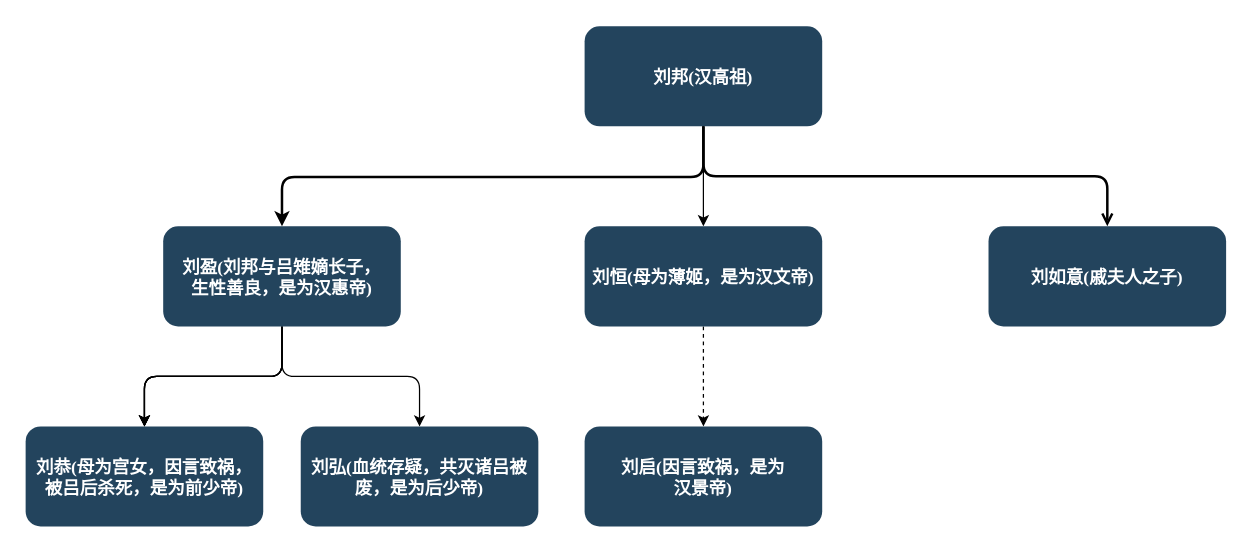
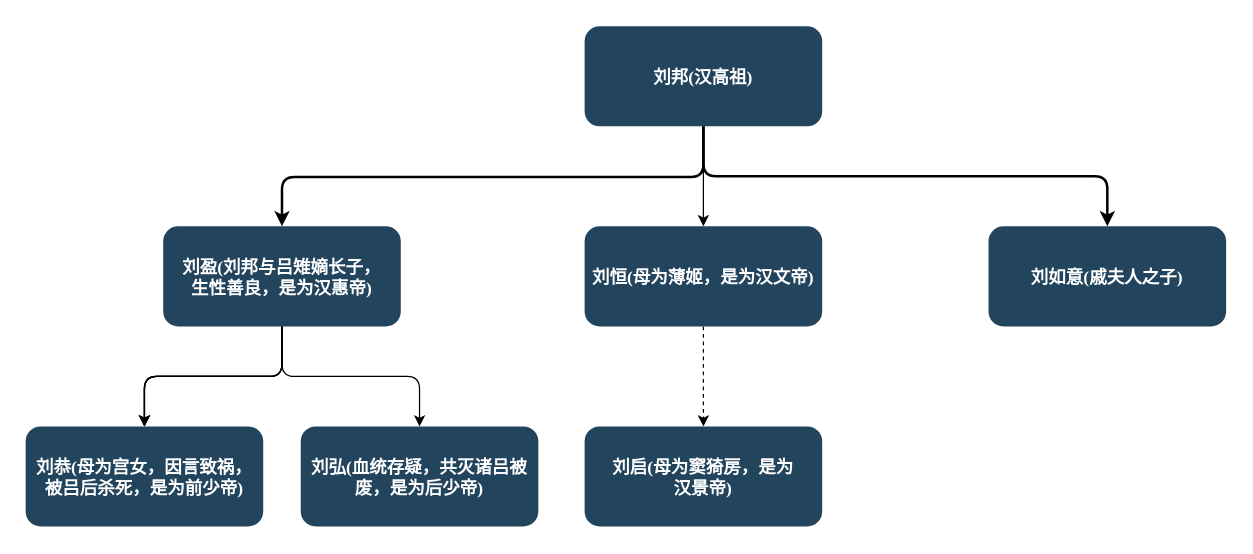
edge "刘邦(汉高祖)" -> "刘如意(戚夫人之子)": arrowhead open -> classic
node "刘启(因言致祸，是为 汉景帝)": label "刘启(因言致祸，是为 汉景帝)" -> "刘启(母为窦猗房，是为 汉景帝)"
